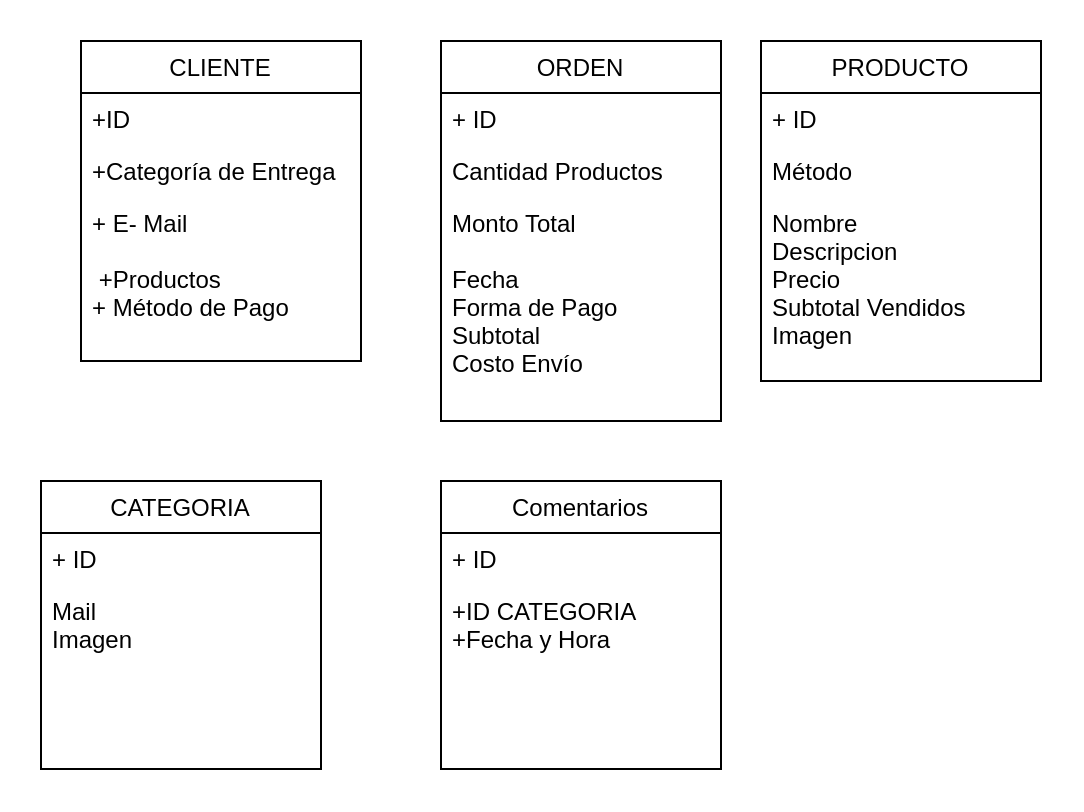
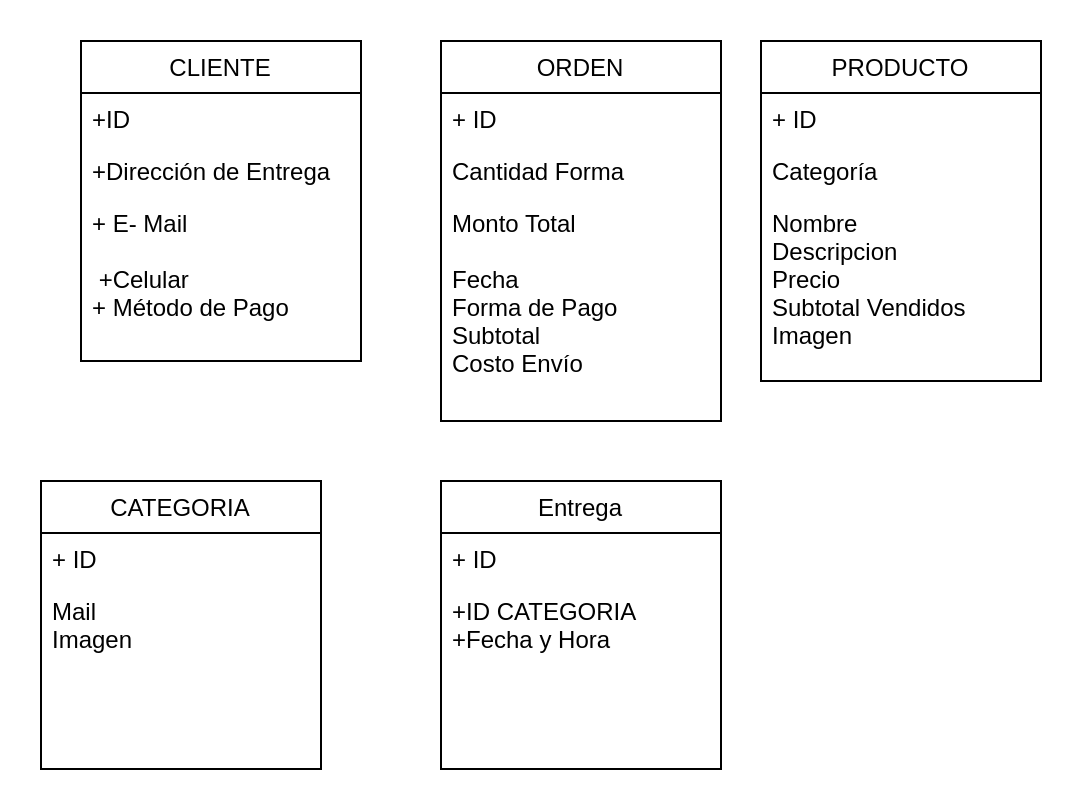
node "+Categoría de Entrega": label "+Categoría de Entrega" -> "+Dirección de Entrega"
node "Cantidad Productos": label "Cantidad Productos" -> "Cantidad Forma"
node "Método": label "Método" -> "Categoría"
node "+ E- Mail +Productos + Método de Pago": label "+ E- Mail +Productos + Método de Pago" -> "+ E- Mail +Celular + Método de Pago"
node "Comentarios": label "Comentarios" -> "Entrega"
